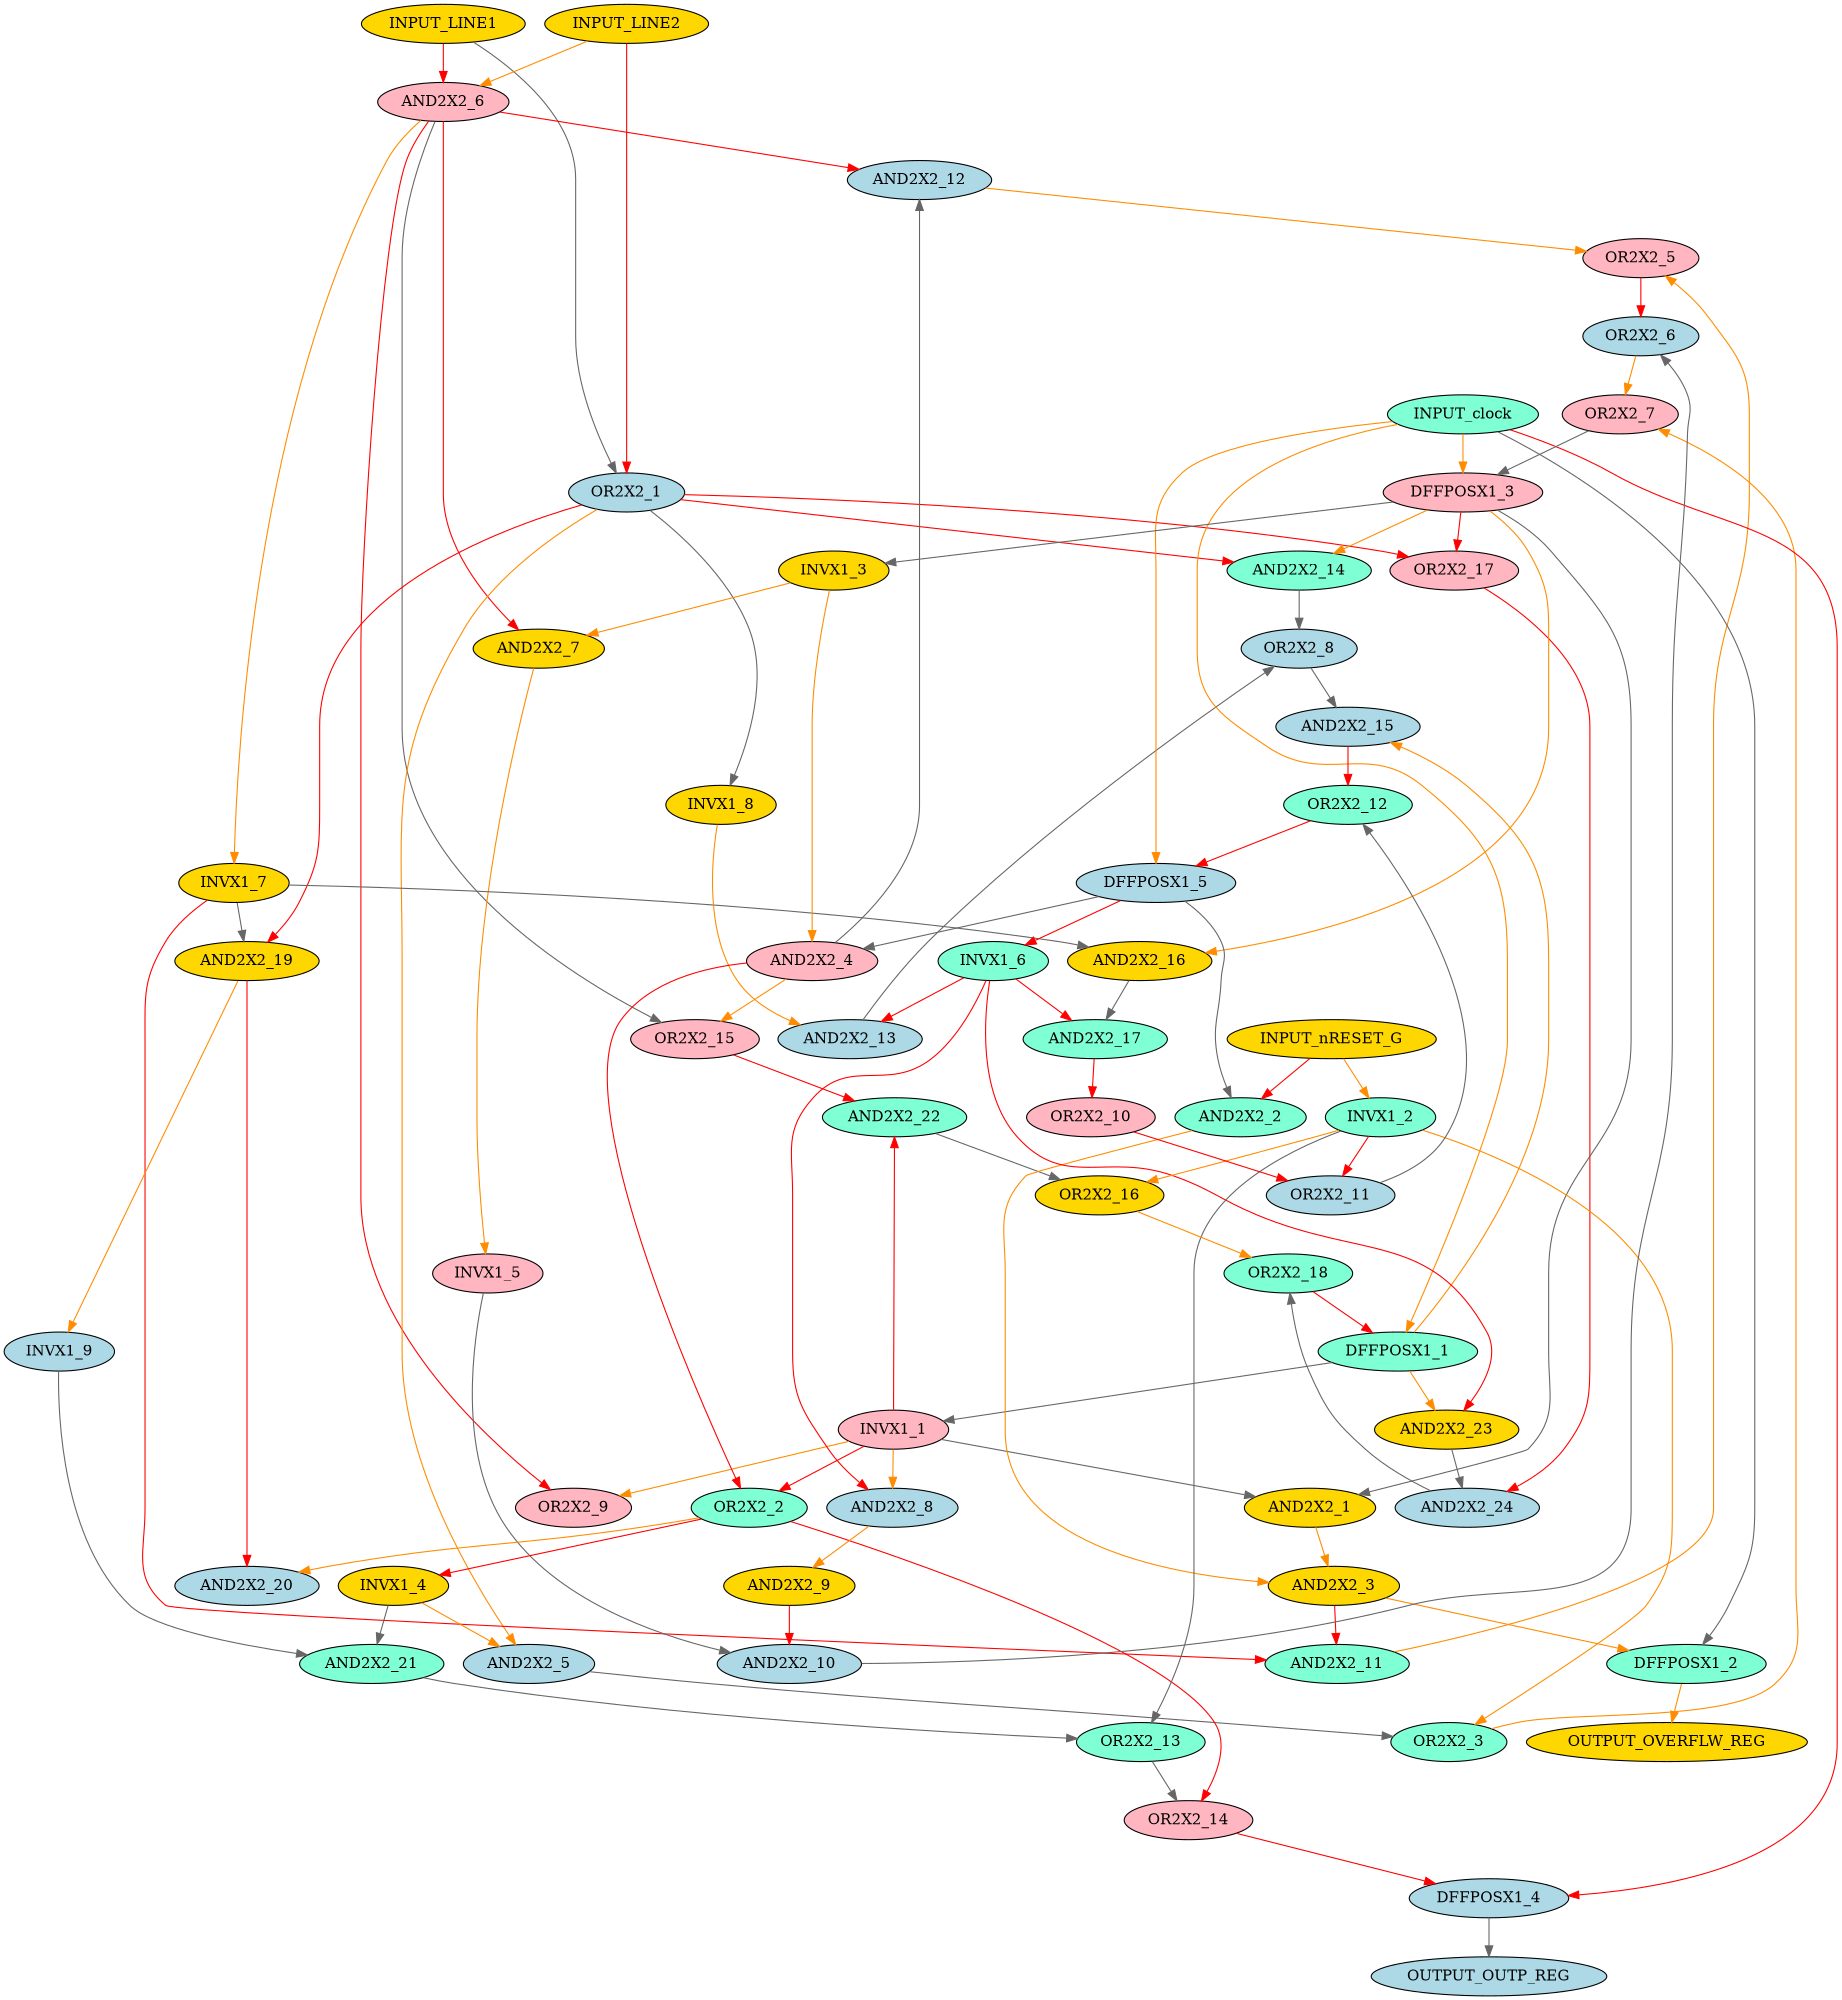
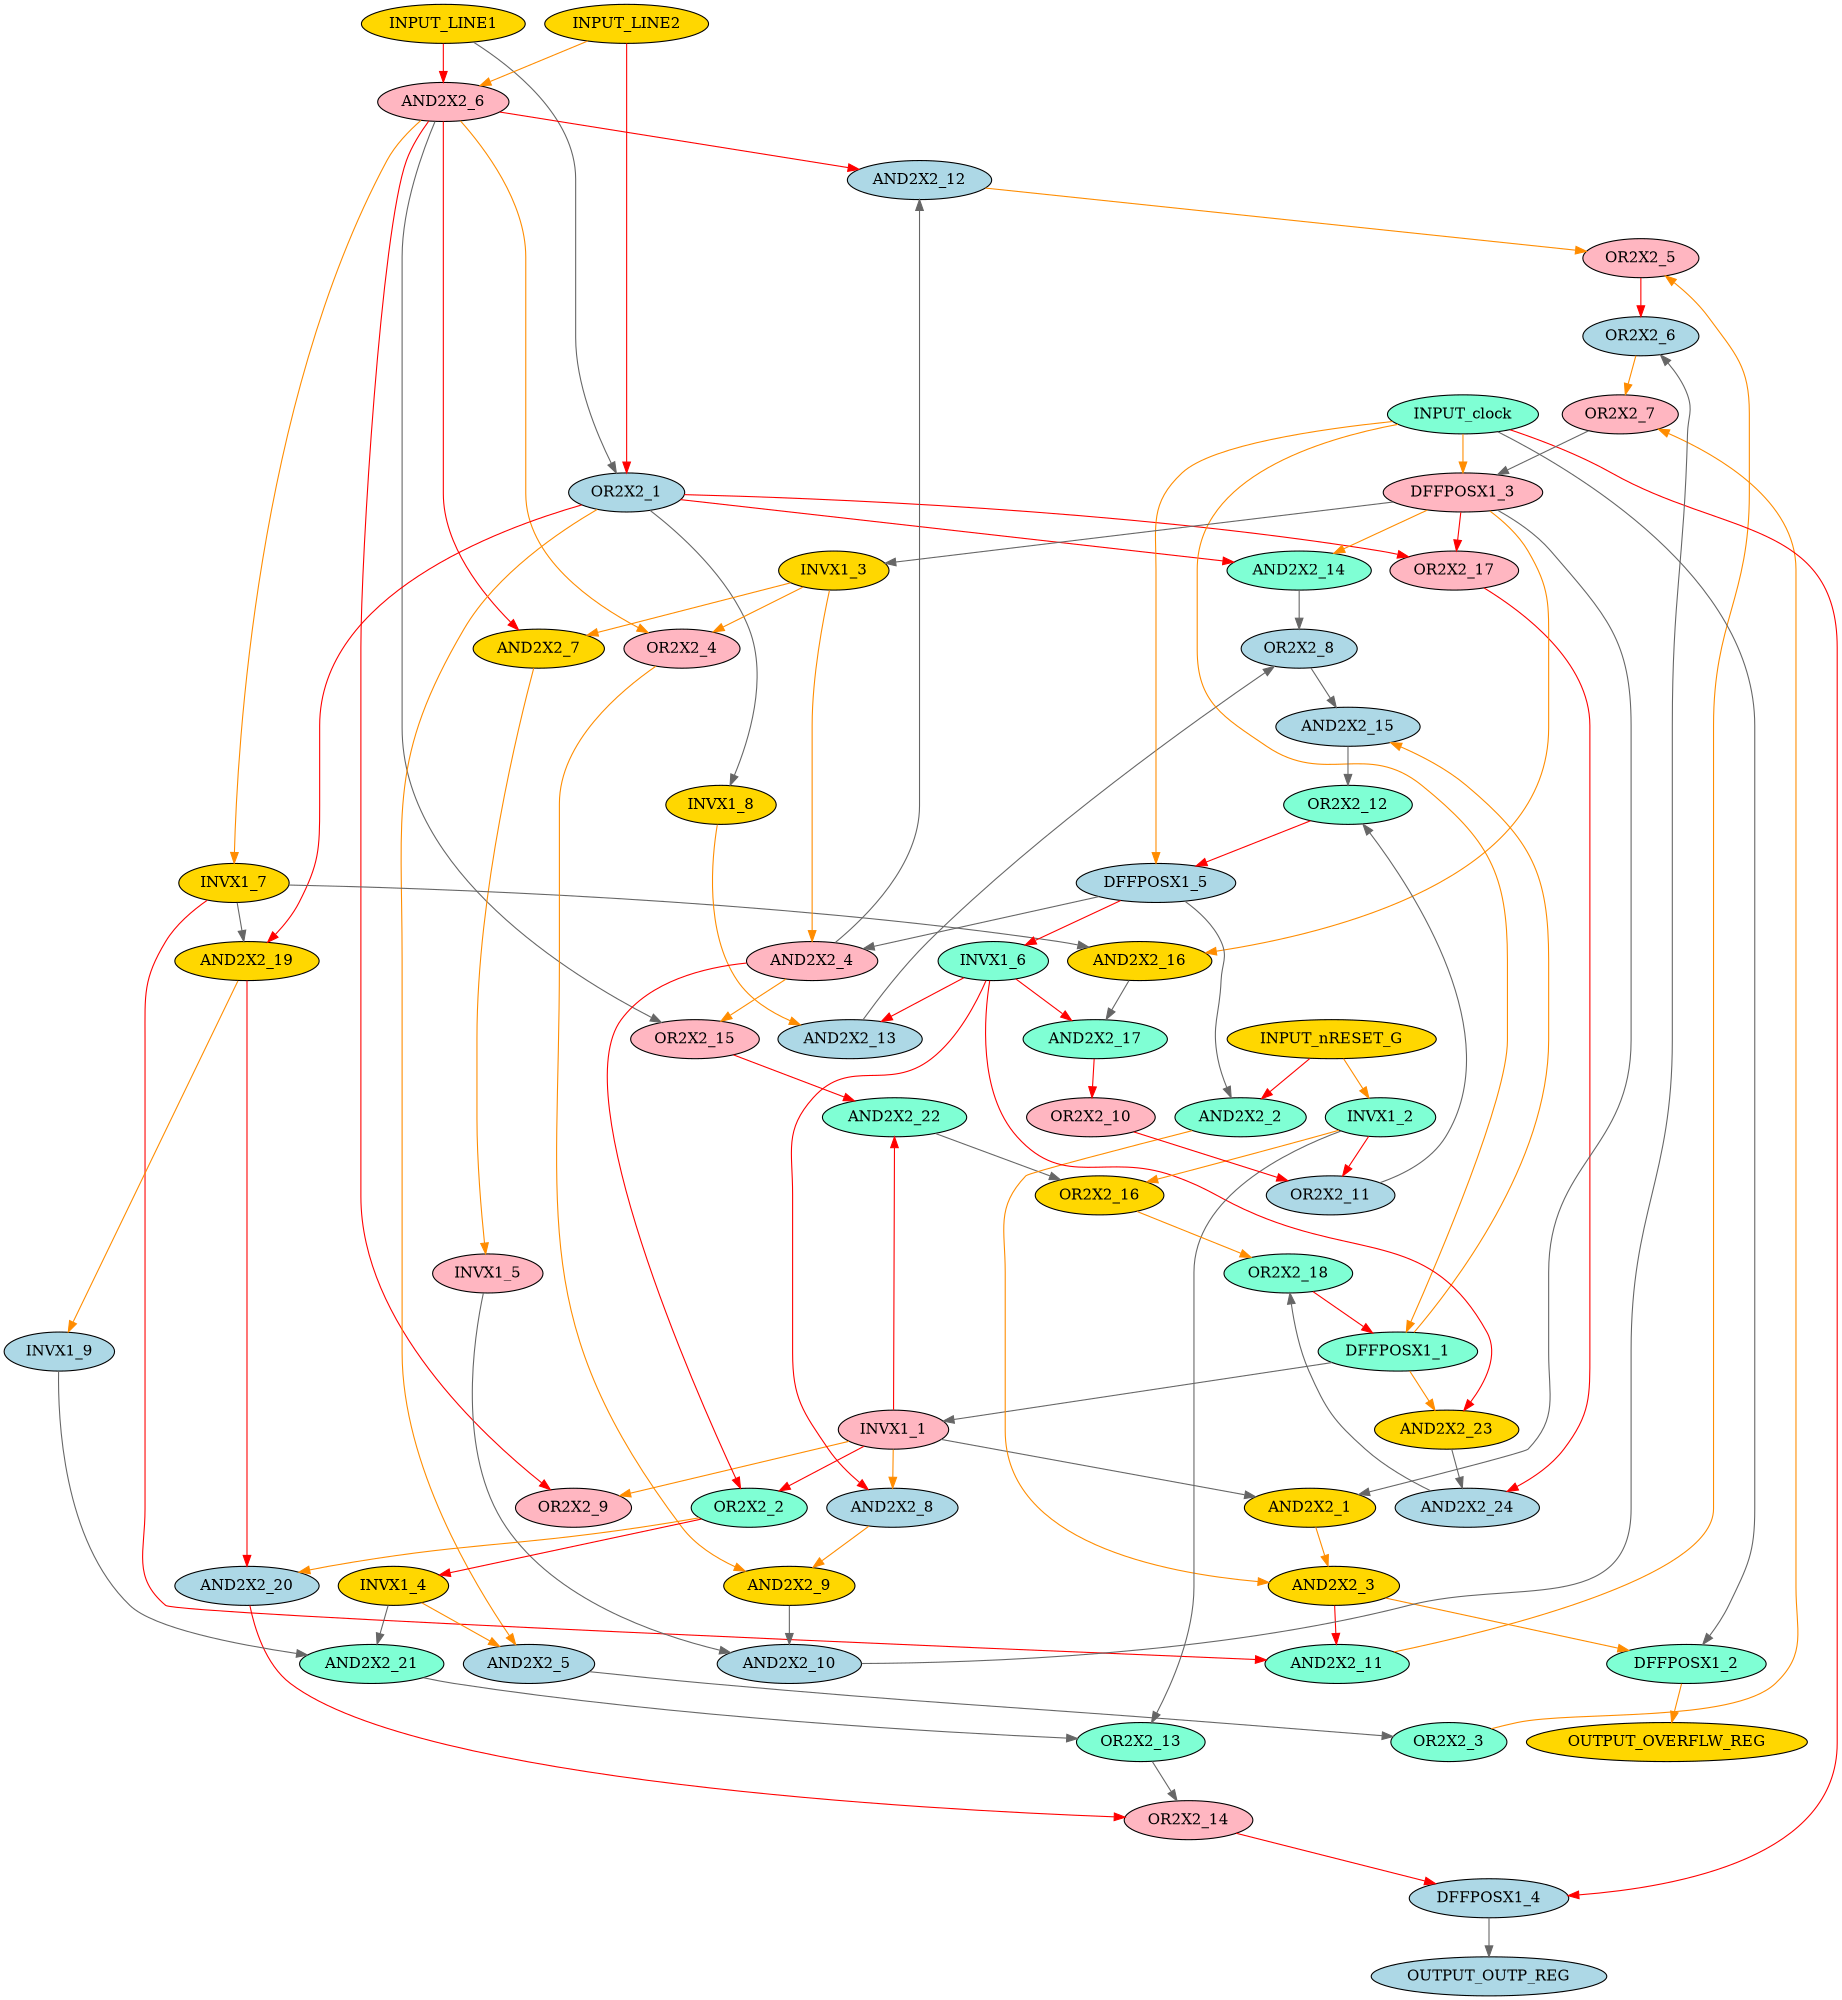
node "OR2X2_4": added
edge "AND2X2_15" -> "OR2X2_12": color red -> gray40
edge "INVX1_2" -> "OR2X2_3": removed
edge "OR2X2_2" -> "OR2X2_14": now "AND2X2_20" -> "OR2X2_14"
edge "AND2X2_9" -> "AND2X2_10": color red -> gray40
